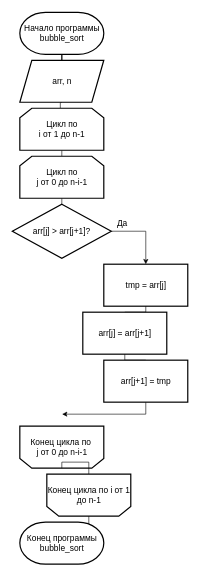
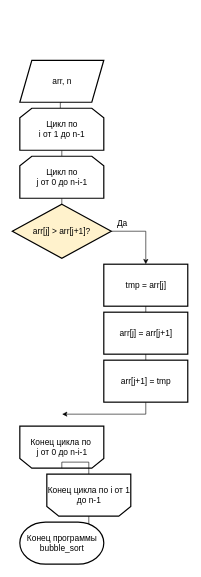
node "Начало программы bubble_sort": removed
edge "Начало программы bubble_sort" -- "arr, n": removed
node "arr[j] > arr[j+1]?": fillcolor #ffffff -> #fff2cc
node "arr[j] = arr[j+1]": moved (125, 333) -> (146, 333)
